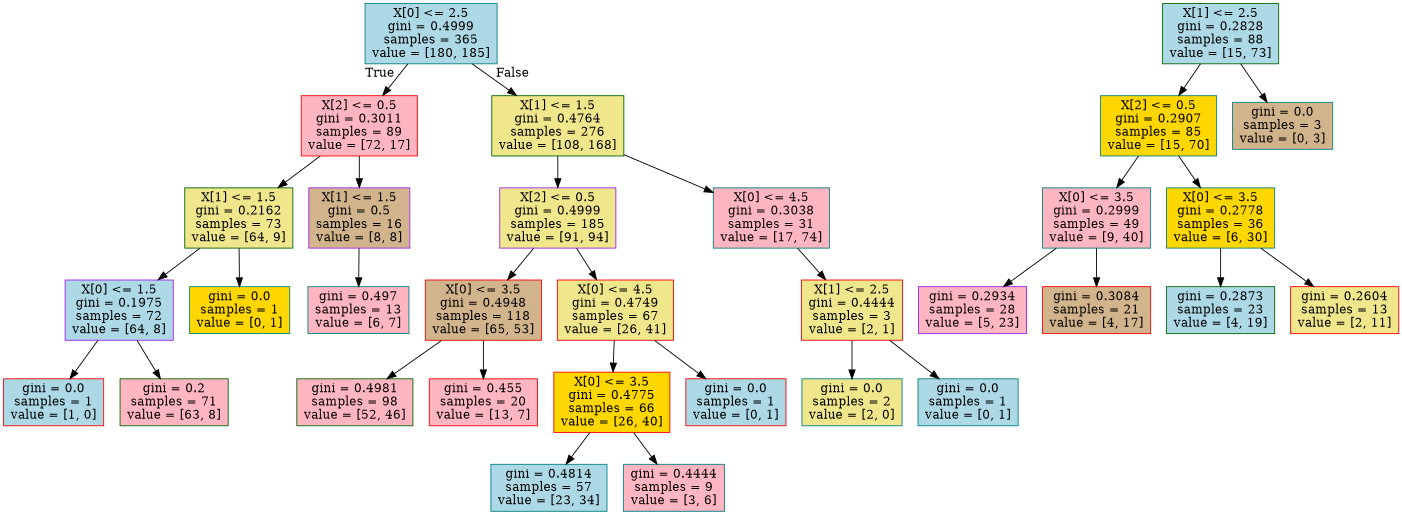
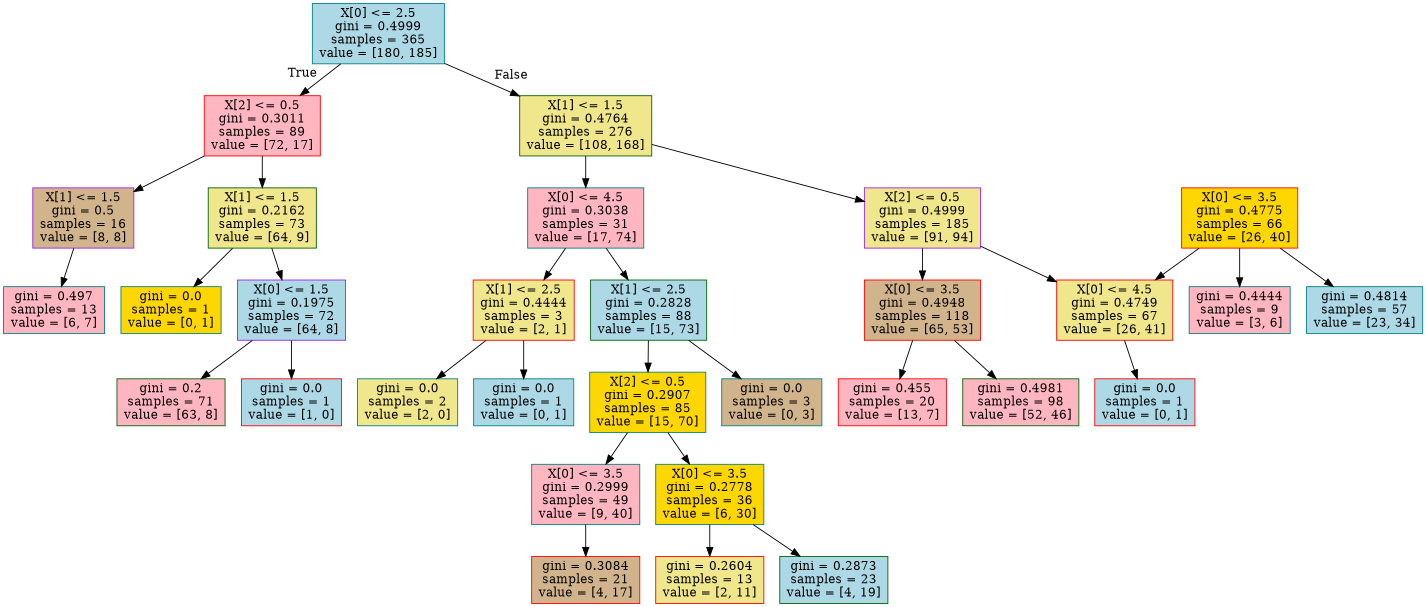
edge "X[0] <= 4.5 gini = 0.3038 samples = 31 value = [17, 74]" -> "X[1] <= 2.5 gini = 0.2828 samples = 88 value = [15, 73]": added
node "gini = 0.2934 samples = 28 value = [5, 23]": removed
edge "X[0] <= 4.5 gini = 0.4749 samples = 67 value = [26, 41]" -> "X[0] <= 3.5 gini = 0.4775 samples = 66 value = [26, 40]": reversed
